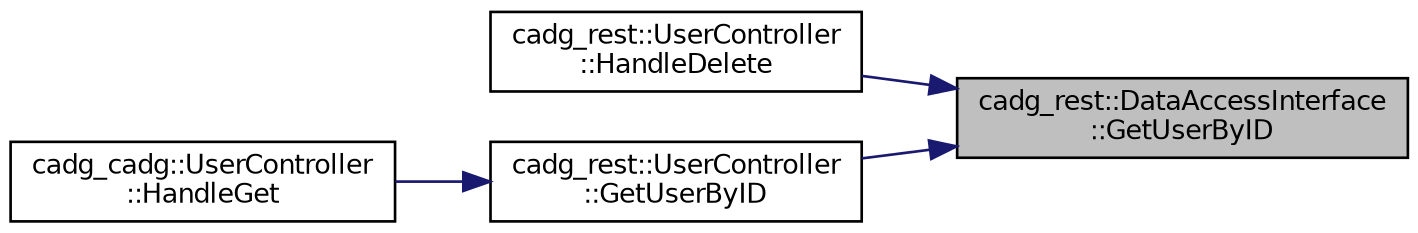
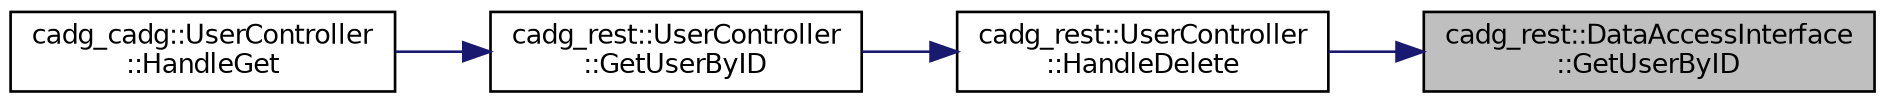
edge "cadg_rest::UserController ::GetUserByID" -> "cadg_rest::DataAccessInterface ::GetUserByID": now "cadg_rest::UserController ::GetUserByID" -> "cadg_rest::UserController ::HandleDelete"
